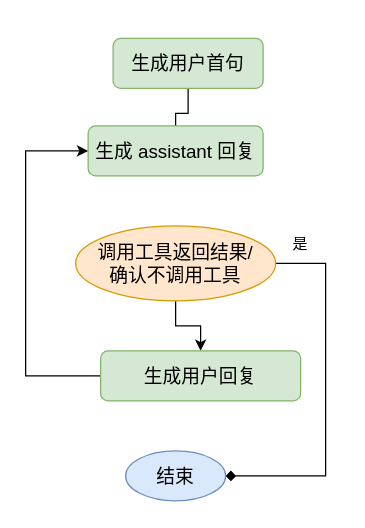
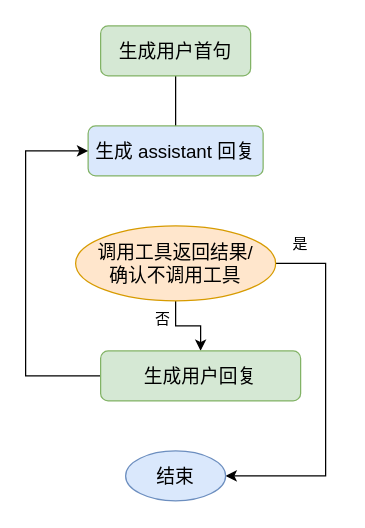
node "生成用户首句": moved (188, 63) -> (176, 51)
node "生成 assistant 回复": fillcolor #d5e8d4 -> #dae8fc
node "否": added
edge "调用工具返回结果/ 确认不调用工具" -> "结束": arrowhead diamond -> classic
